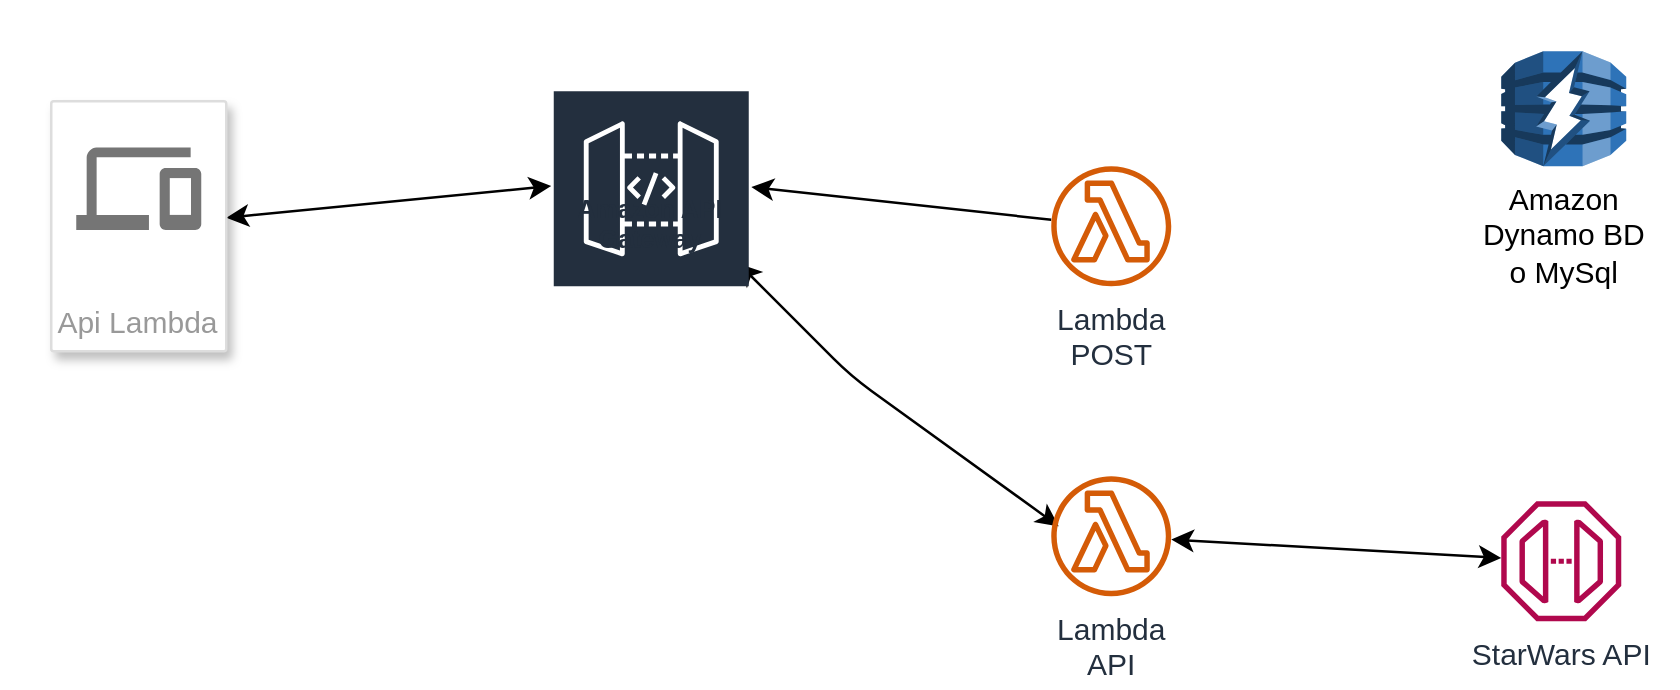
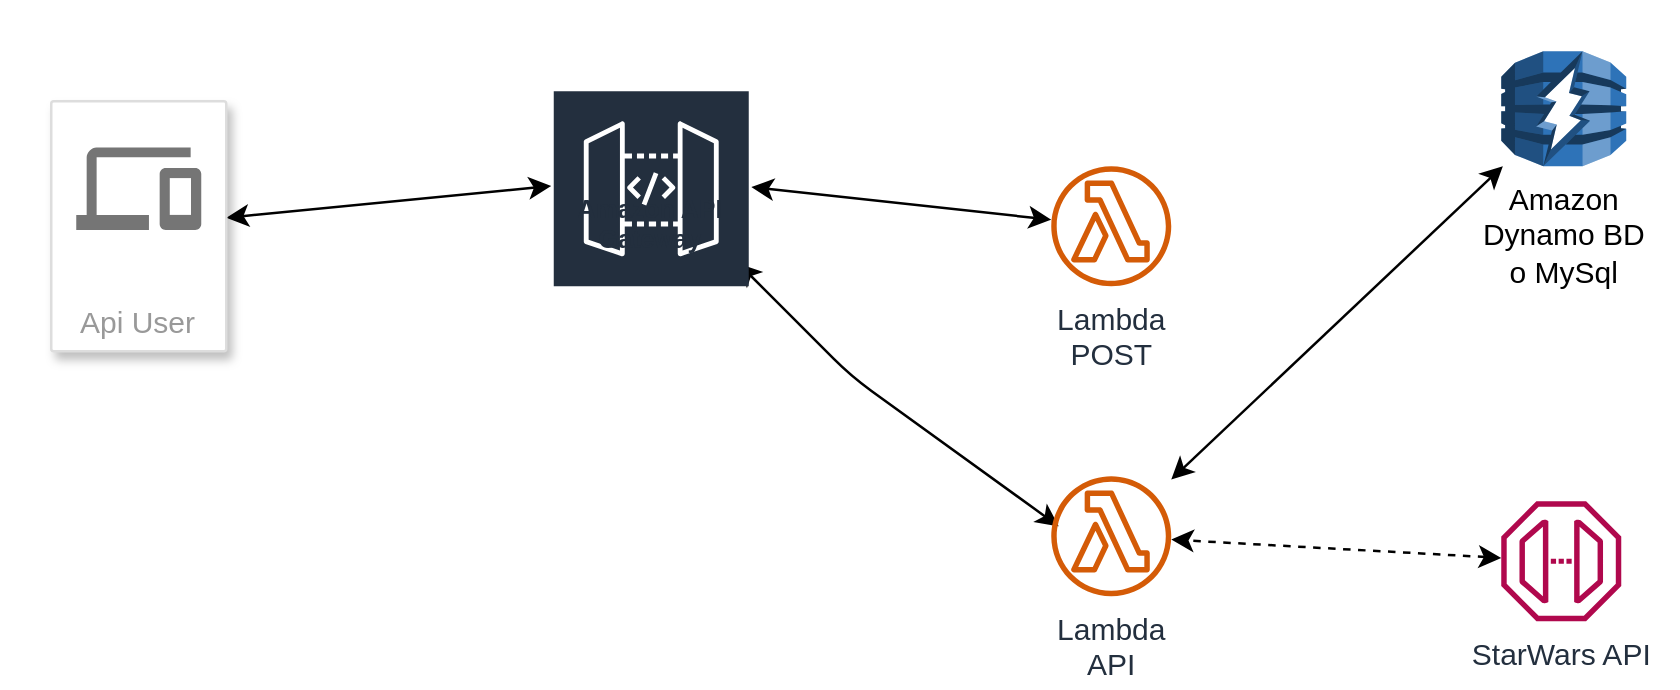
edge "Lambda POST" -> "Amazon API Gateway": arrowhead none -> classic
node "Api Lambda": label "Api Lambda" -> "Api User"
edge "Amazon Dynamo BD o MySql" -- "Lambda API": added
edge "Lambda API" -- "StarWars API": style solid -> dashed
